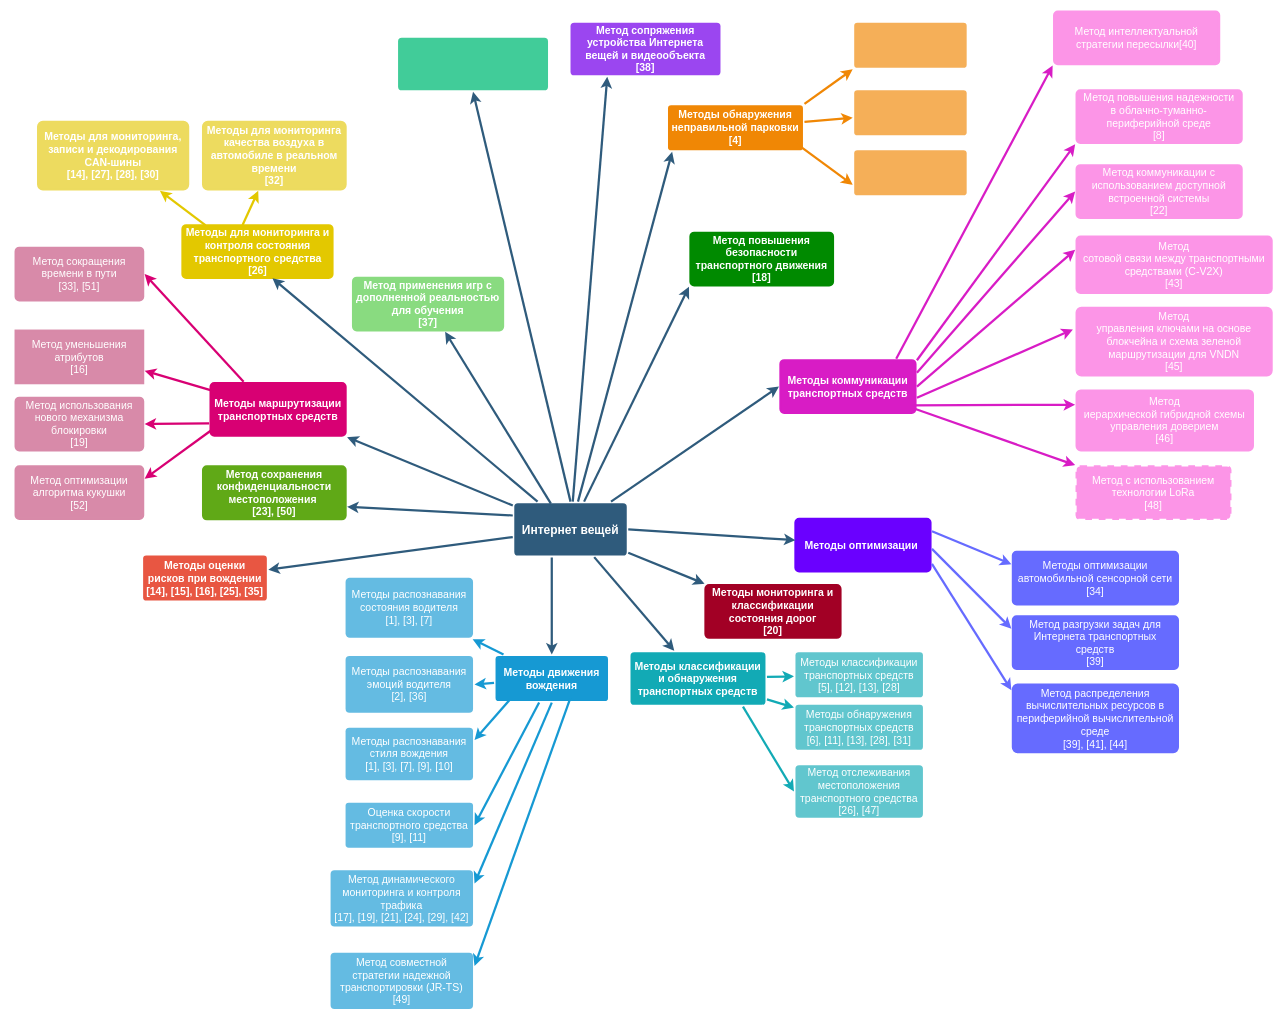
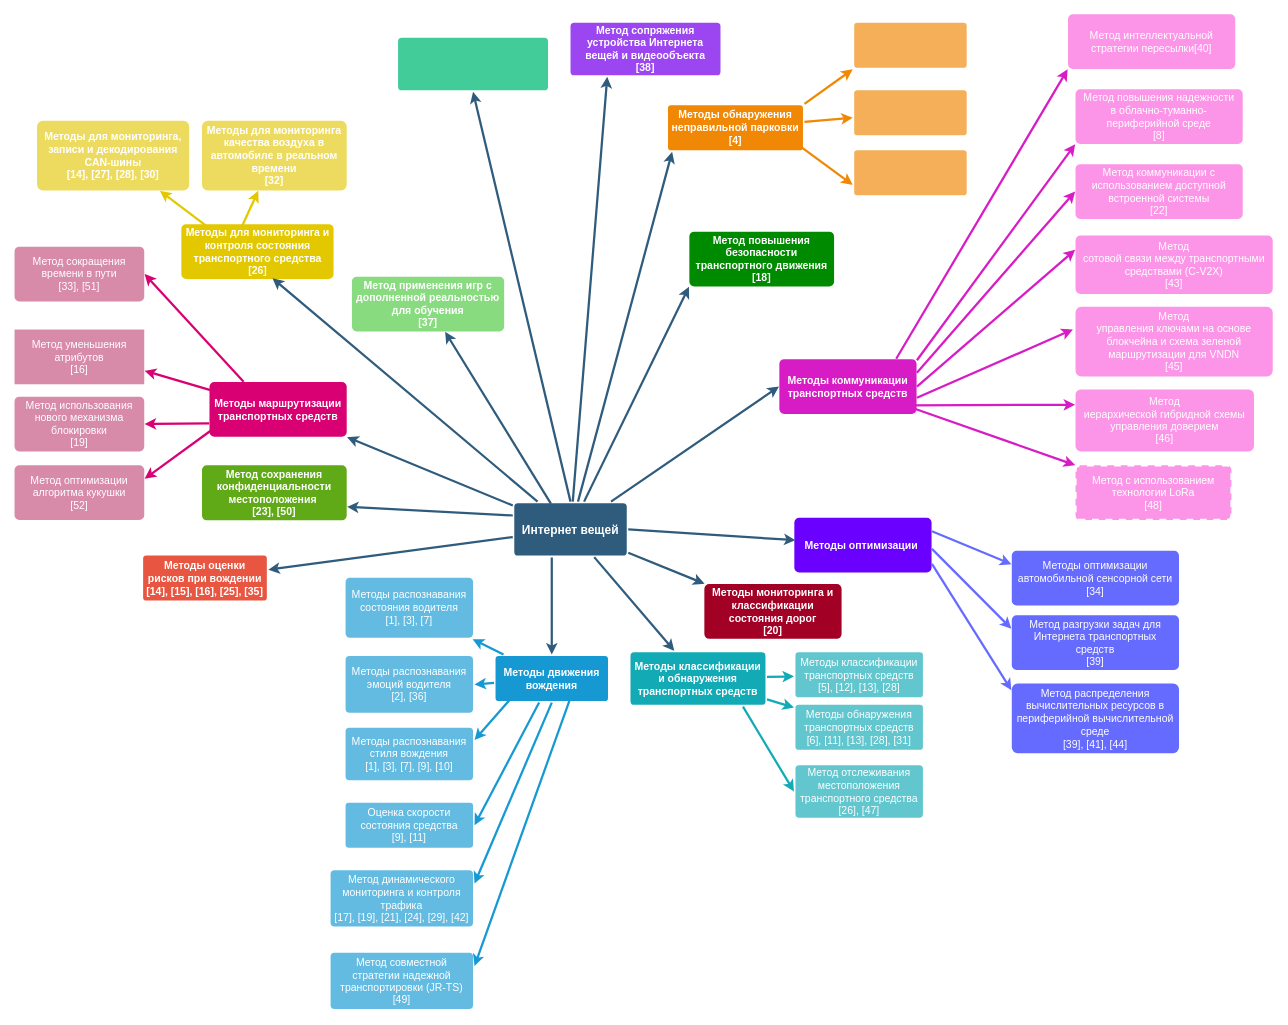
node "Метод интеллектуальной стратегии пересылки[40]": moved (1137, 38) -> (1152, 42)
node "Оценка скорости транспортного средства [9], [11]": label "Оценка скорости транспортного средства [9], [11]" -> "Оценка скорости состояния средства [9], [11]"
